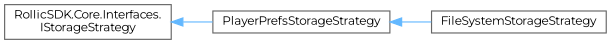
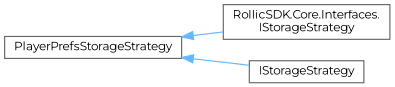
edge "PlayerPrefsStorageStrategy" -> "RollicSDK.Core.Interfaces. IStorageStrategy": reversed
node "FileSystemStorageStrategy": label "FileSystemStorageStrategy" -> "IStorageStrategy"
